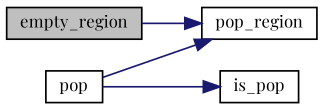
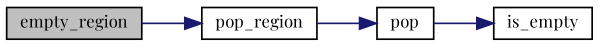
edge "pop" -> "pop_region": reversed
node "is_pop": label "is_pop" -> "is_empty"
